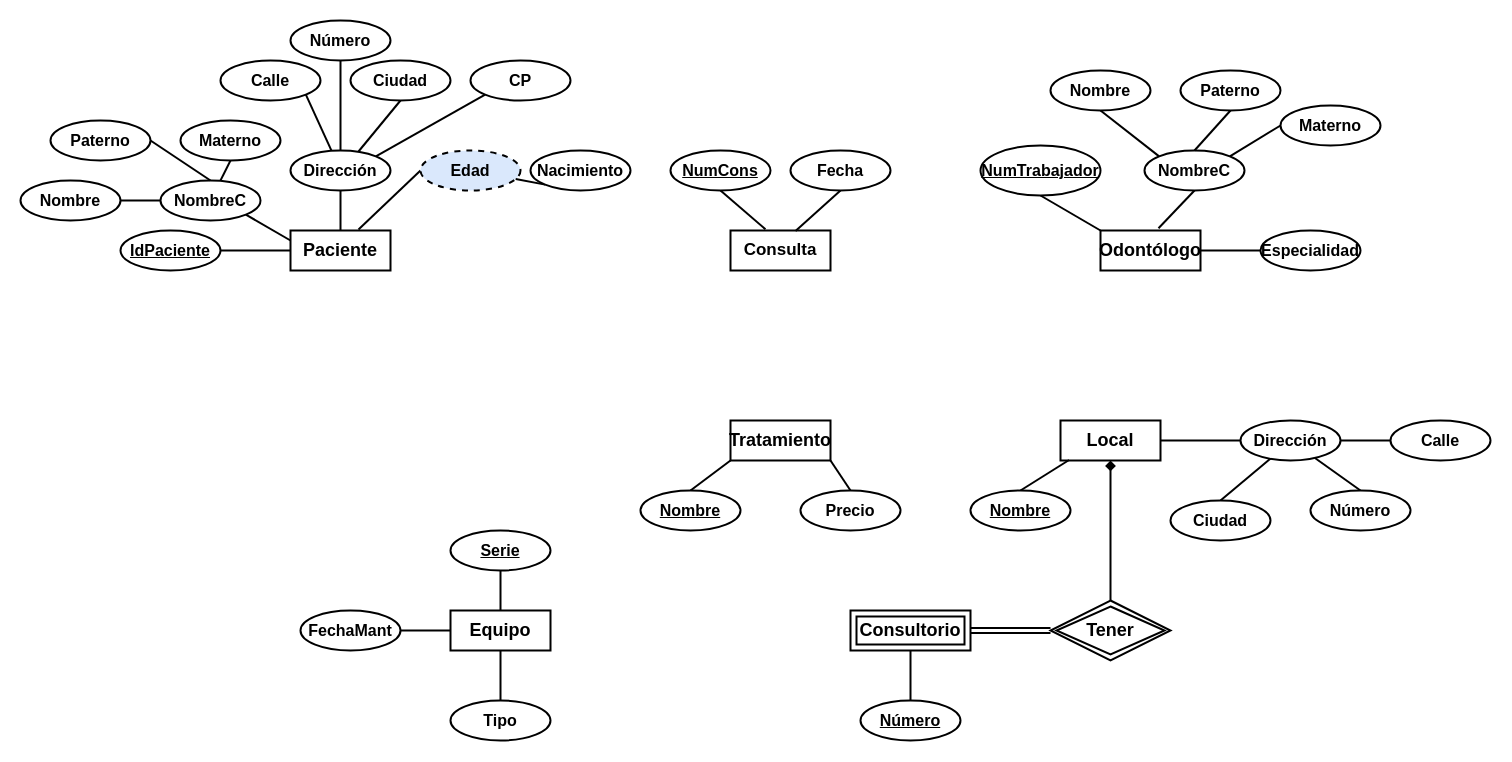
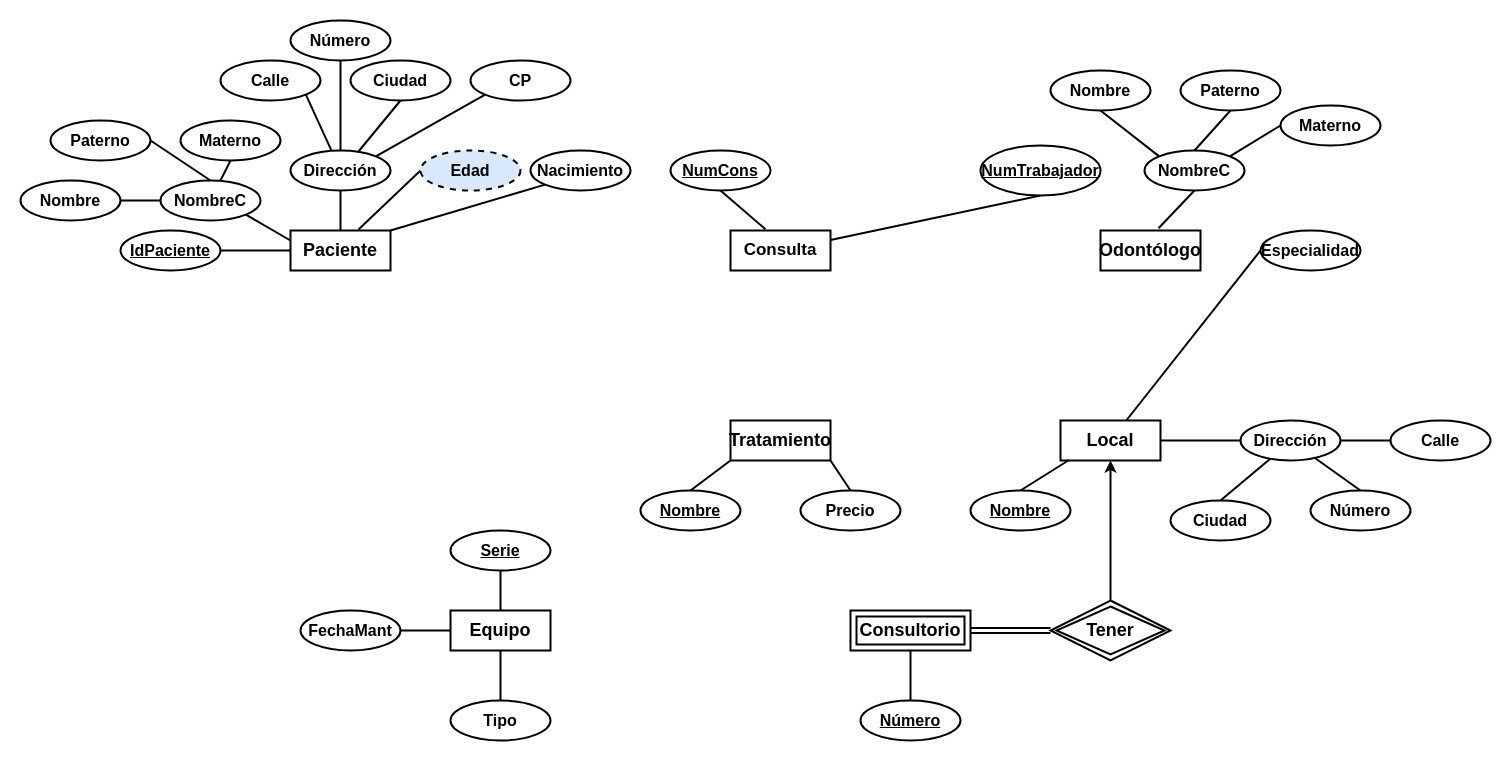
node "Fecha": removed
edge "Edad" -- "Nacimiento": now "Paciente" -- "Nacimiento"
edge "Fecha" -- "Consulta": removed
edge "NumTrabajador" -- "Odontólogo": now "NumTrabajador" -- "Consulta"
edge "Odontólogo" -- "Especialidad": now "Local" -- "Especialidad"
edge "Tener" -> "Local": arrowhead diamond -> classic
